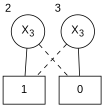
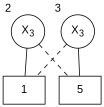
node "0": label "0" -> "5"
